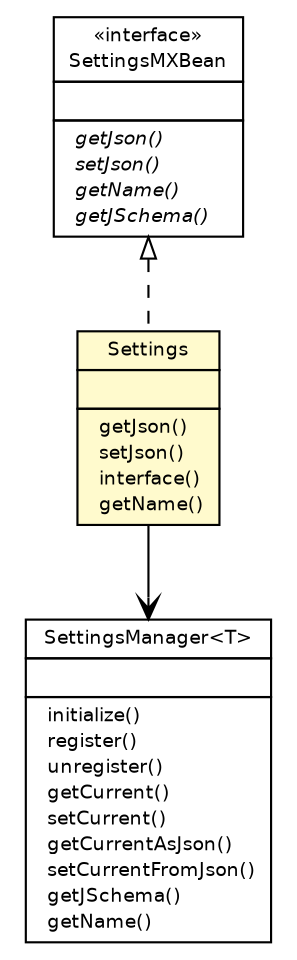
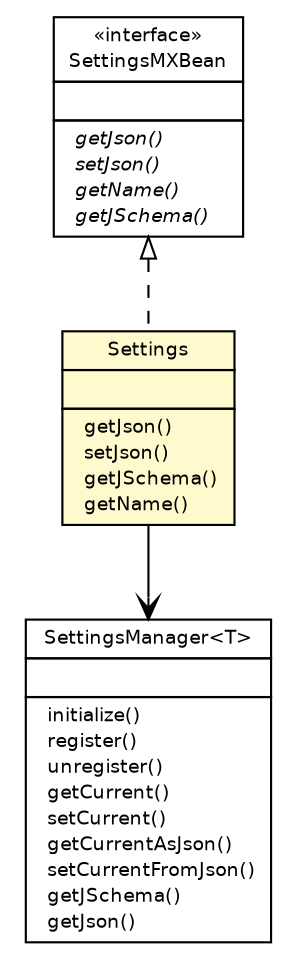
node "Settings": text "interface()" -> "getJSchema()"
node "SettingsManager<T>": text "getName()" -> "getJson()"
